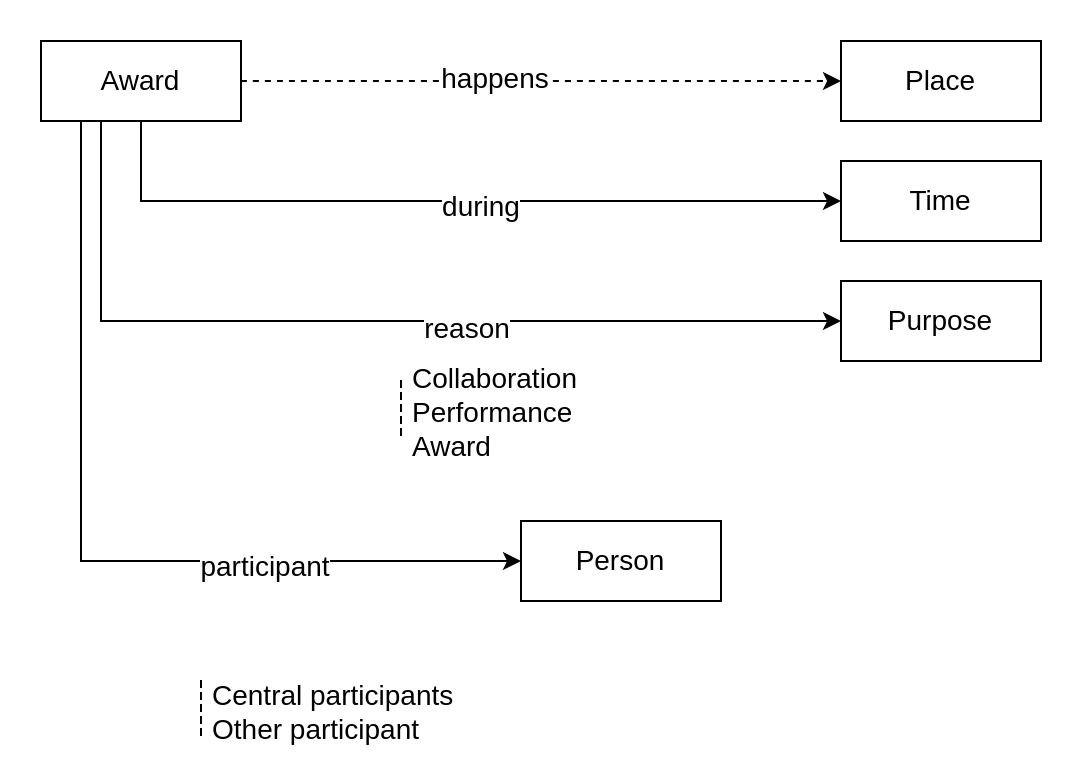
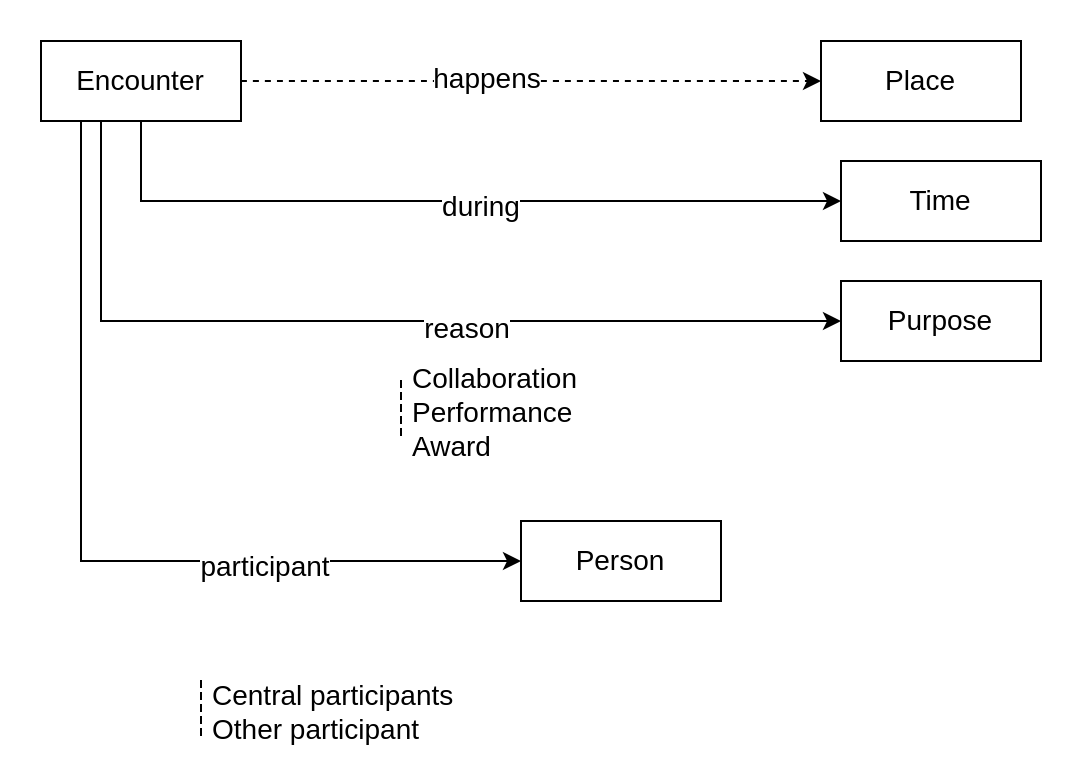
node "Award": label "Award" -> "Encounter"
node "Place": moved (941, 81) -> (921, 81)
